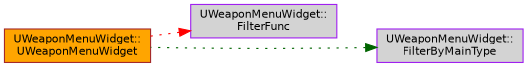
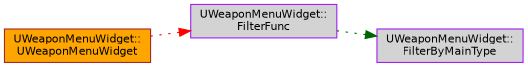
edge "UWeaponMenuWidget:: UWeaponMenuWidget" -> "UWeaponMenuWidget:: FilterByMainType": now "UWeaponMenuWidget:: FilterFunc" -> "UWeaponMenuWidget:: FilterByMainType"
